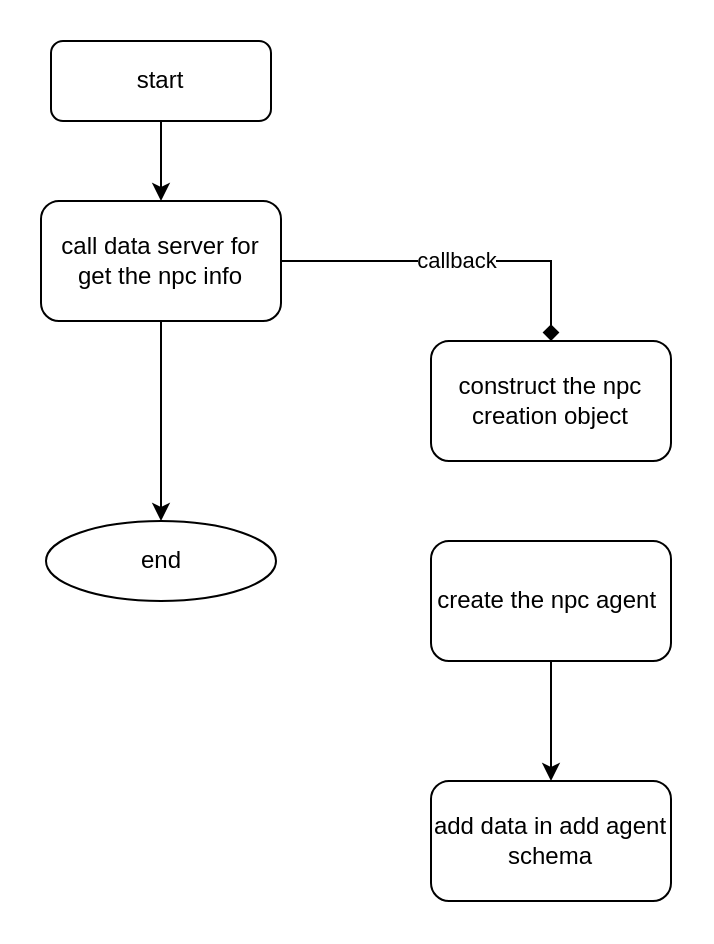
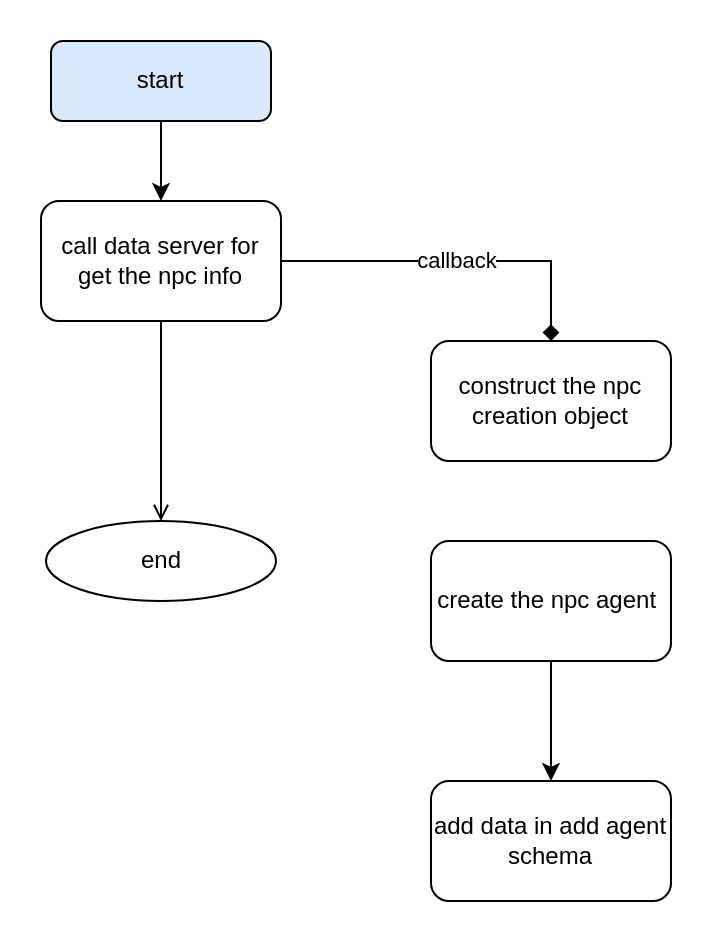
node "start": fillcolor #ffffff -> #dae8fc
edge "call data server for get the npc info" -> "end": arrowhead classic -> open
